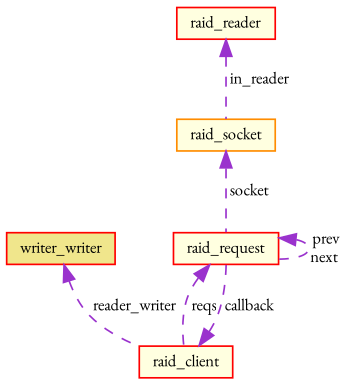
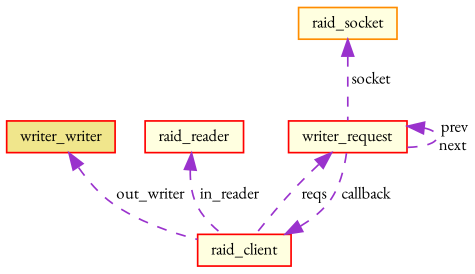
edge "raid_socket" -> "raid_reader": now "raid_client" -> "raid_reader"
node "raid_request": label "raid_request" -> "writer_request"
edge "raid_client" -> "writer_writer": label " reader_writer" -> " out_writer"
